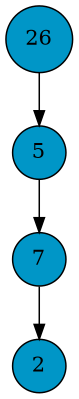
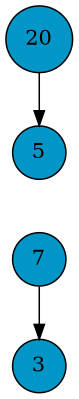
node "26": label "26" -> "20"
edge "5" -> "7": removed
node "2": label "2" -> "3"
